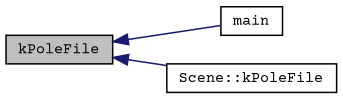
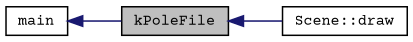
edge "main" -> "kPoleFile": reversed
node "Scene::kPoleFile": label "Scene::kPoleFile" -> "Scene::draw"
